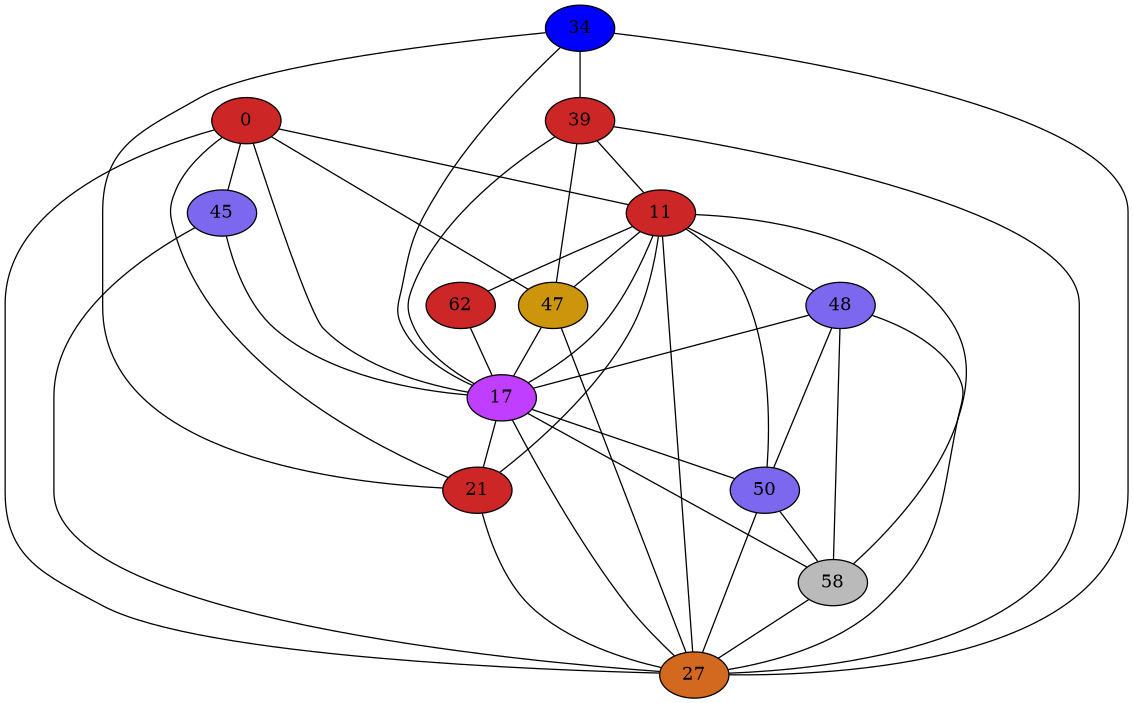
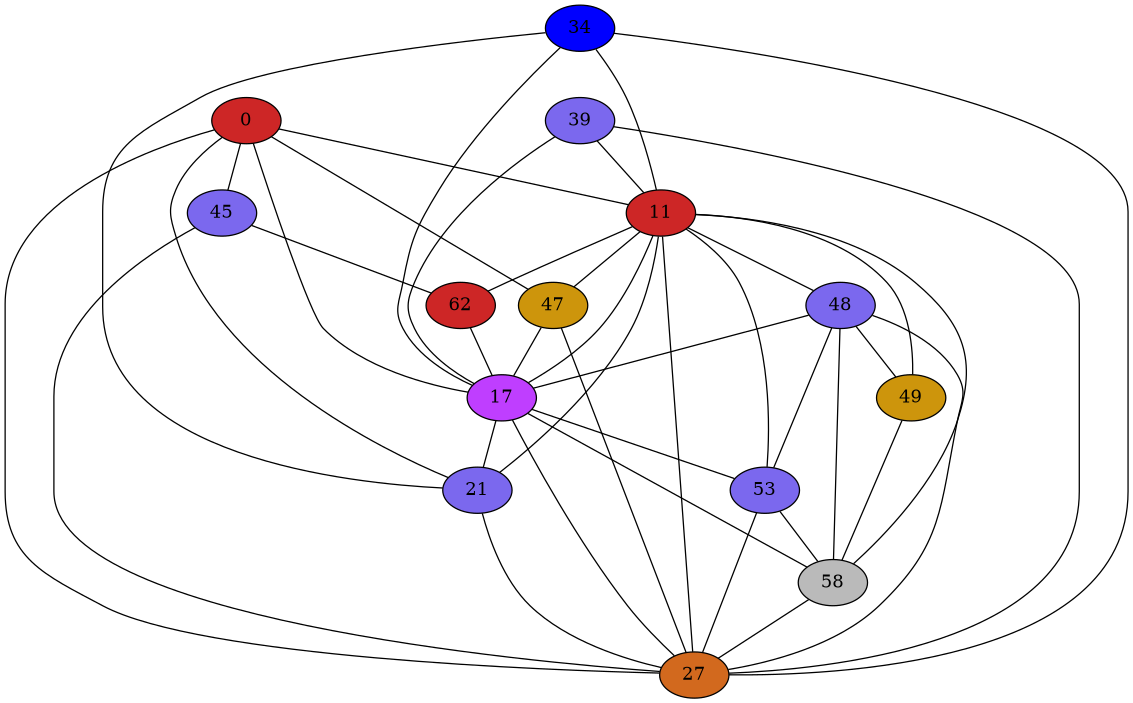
edge "34" -- "39": now "34" -- "11"
node "39": fillcolor firebrick3 -> mediumslateblue
edge "39" -- "47": removed
edge "45" -- "17": now "45" -- "62"
node "49": added
node "21": fillcolor firebrick3 -> mediumslateblue
node "50": label "50" -> "53"
